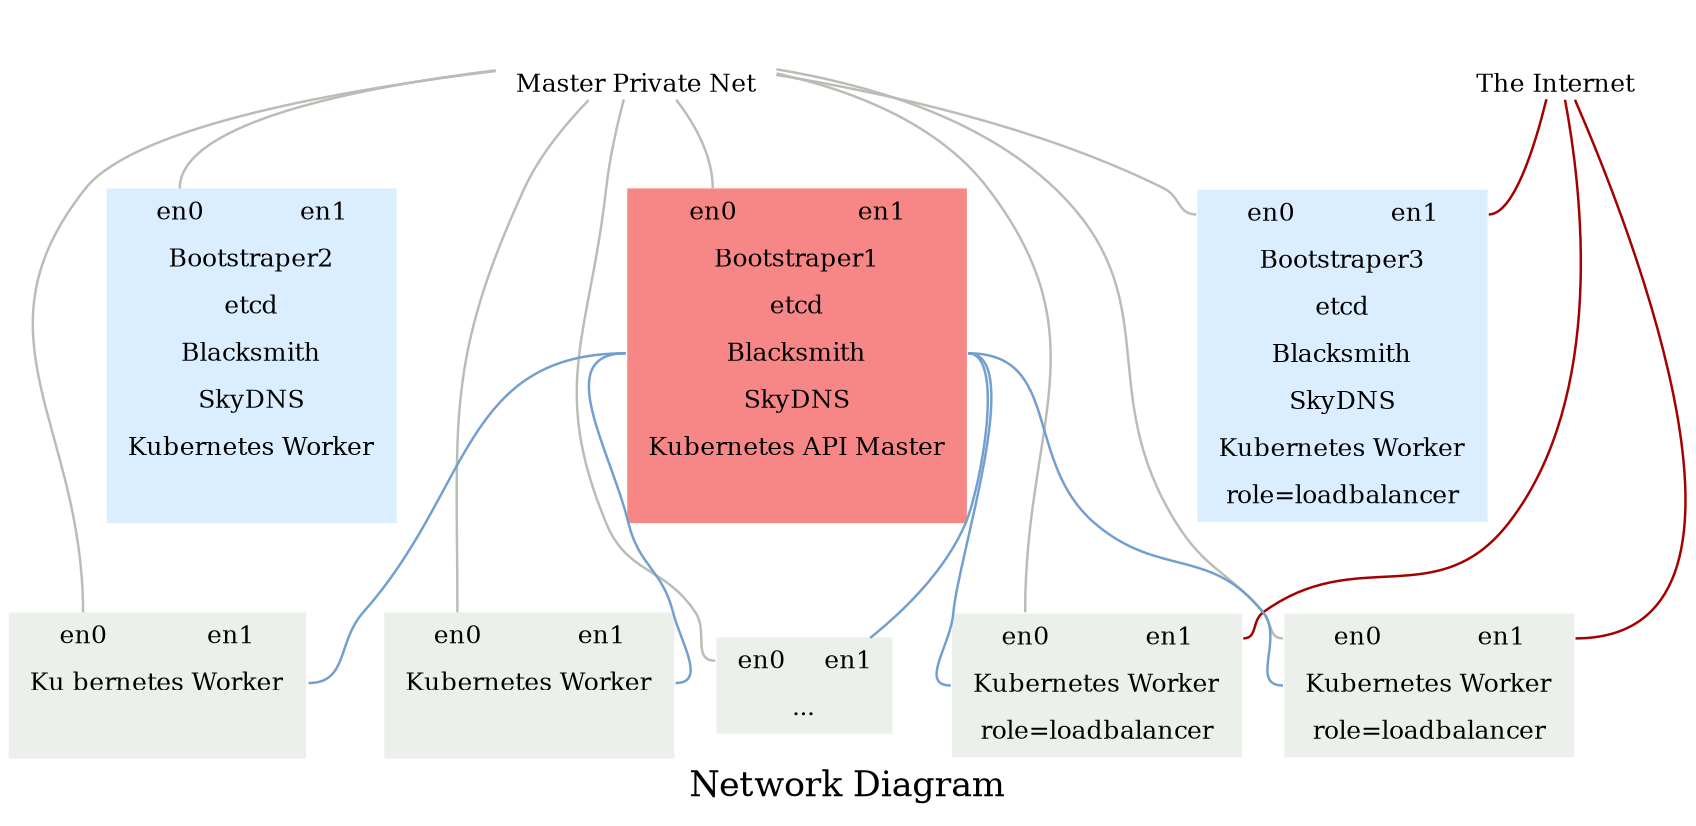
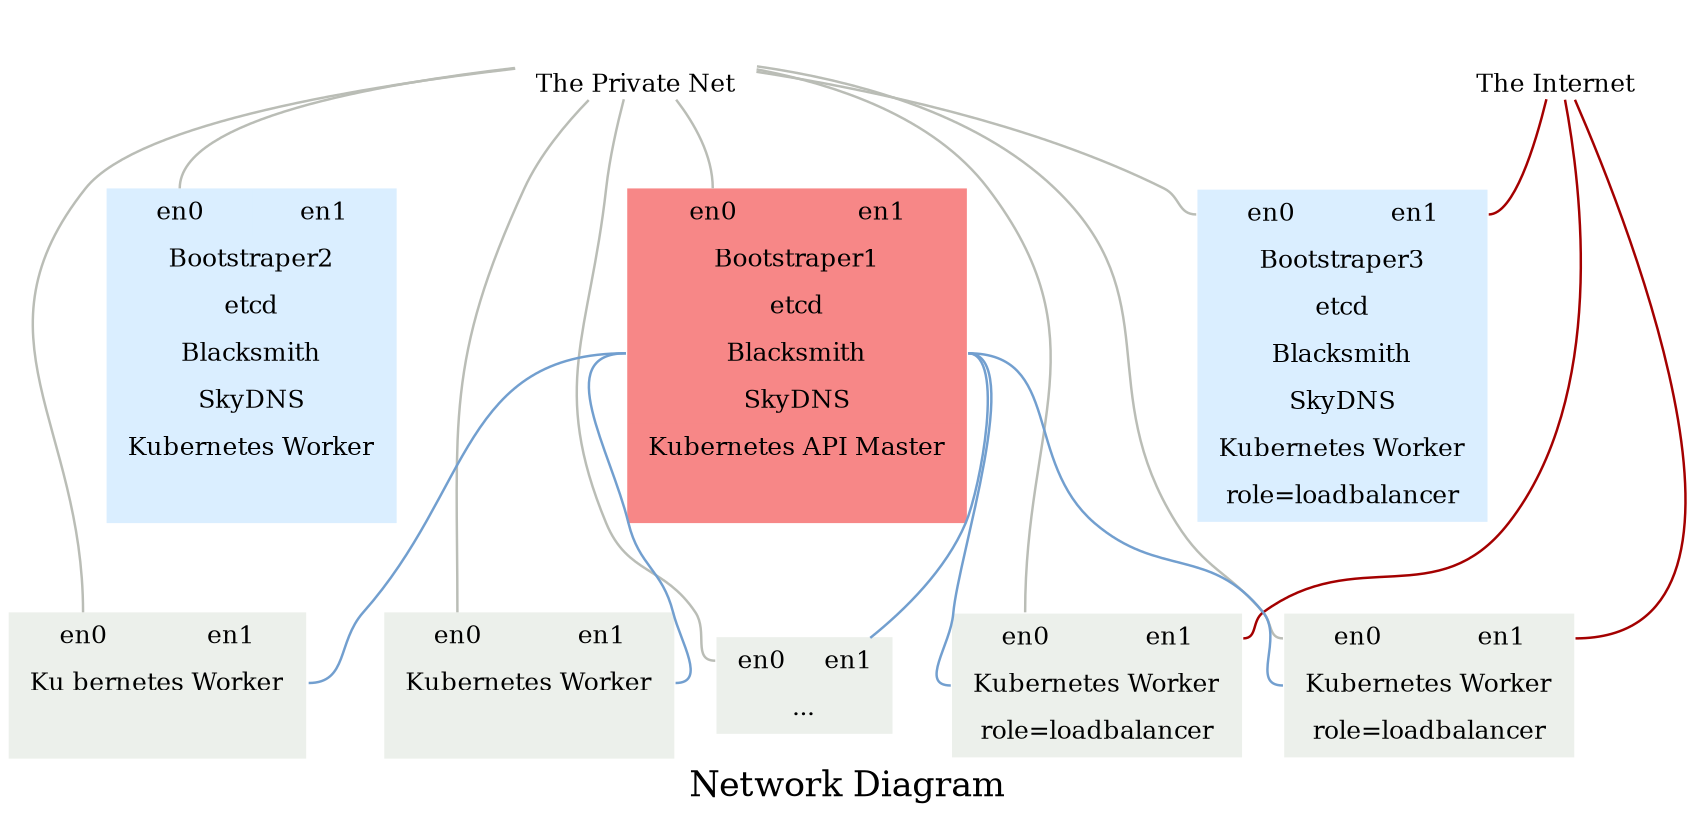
node "Master Private Net": label "Master Private Net" -> "The Private Net"
